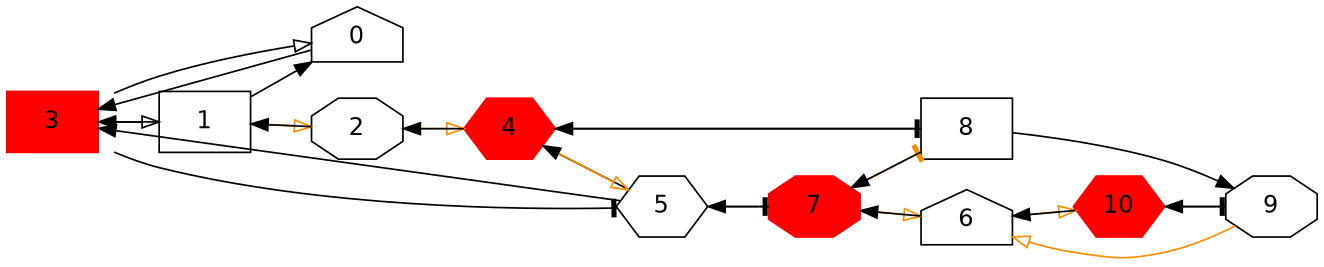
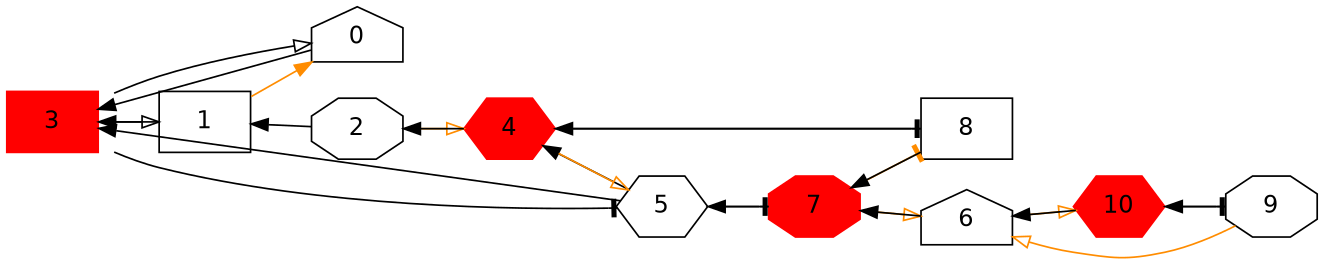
edge "1" -> "0": color black -> darkorange
edge "1" -> "2": removed
edge "8" -> "9": removed
